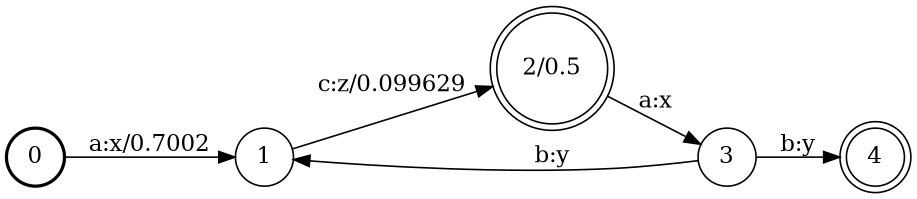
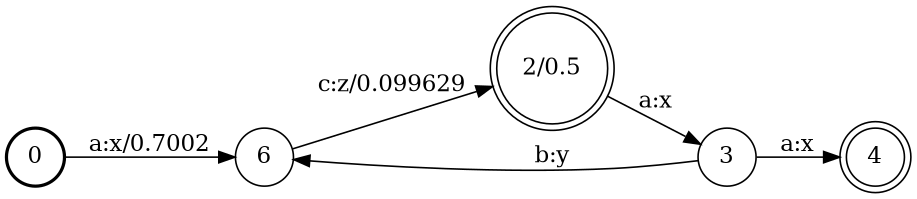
edge "3" -> "4": label "b:y" -> "a:x"
node "1": label "1" -> "6"
